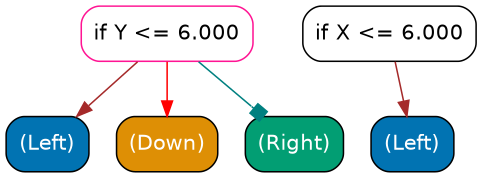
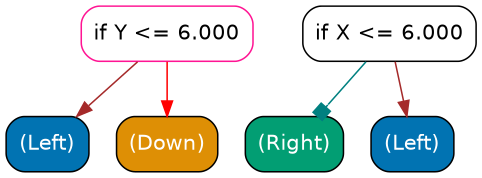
edge "if Y <= 6.000" -> "(Right)": now "if X <= 6.000" -> "(Right)"
